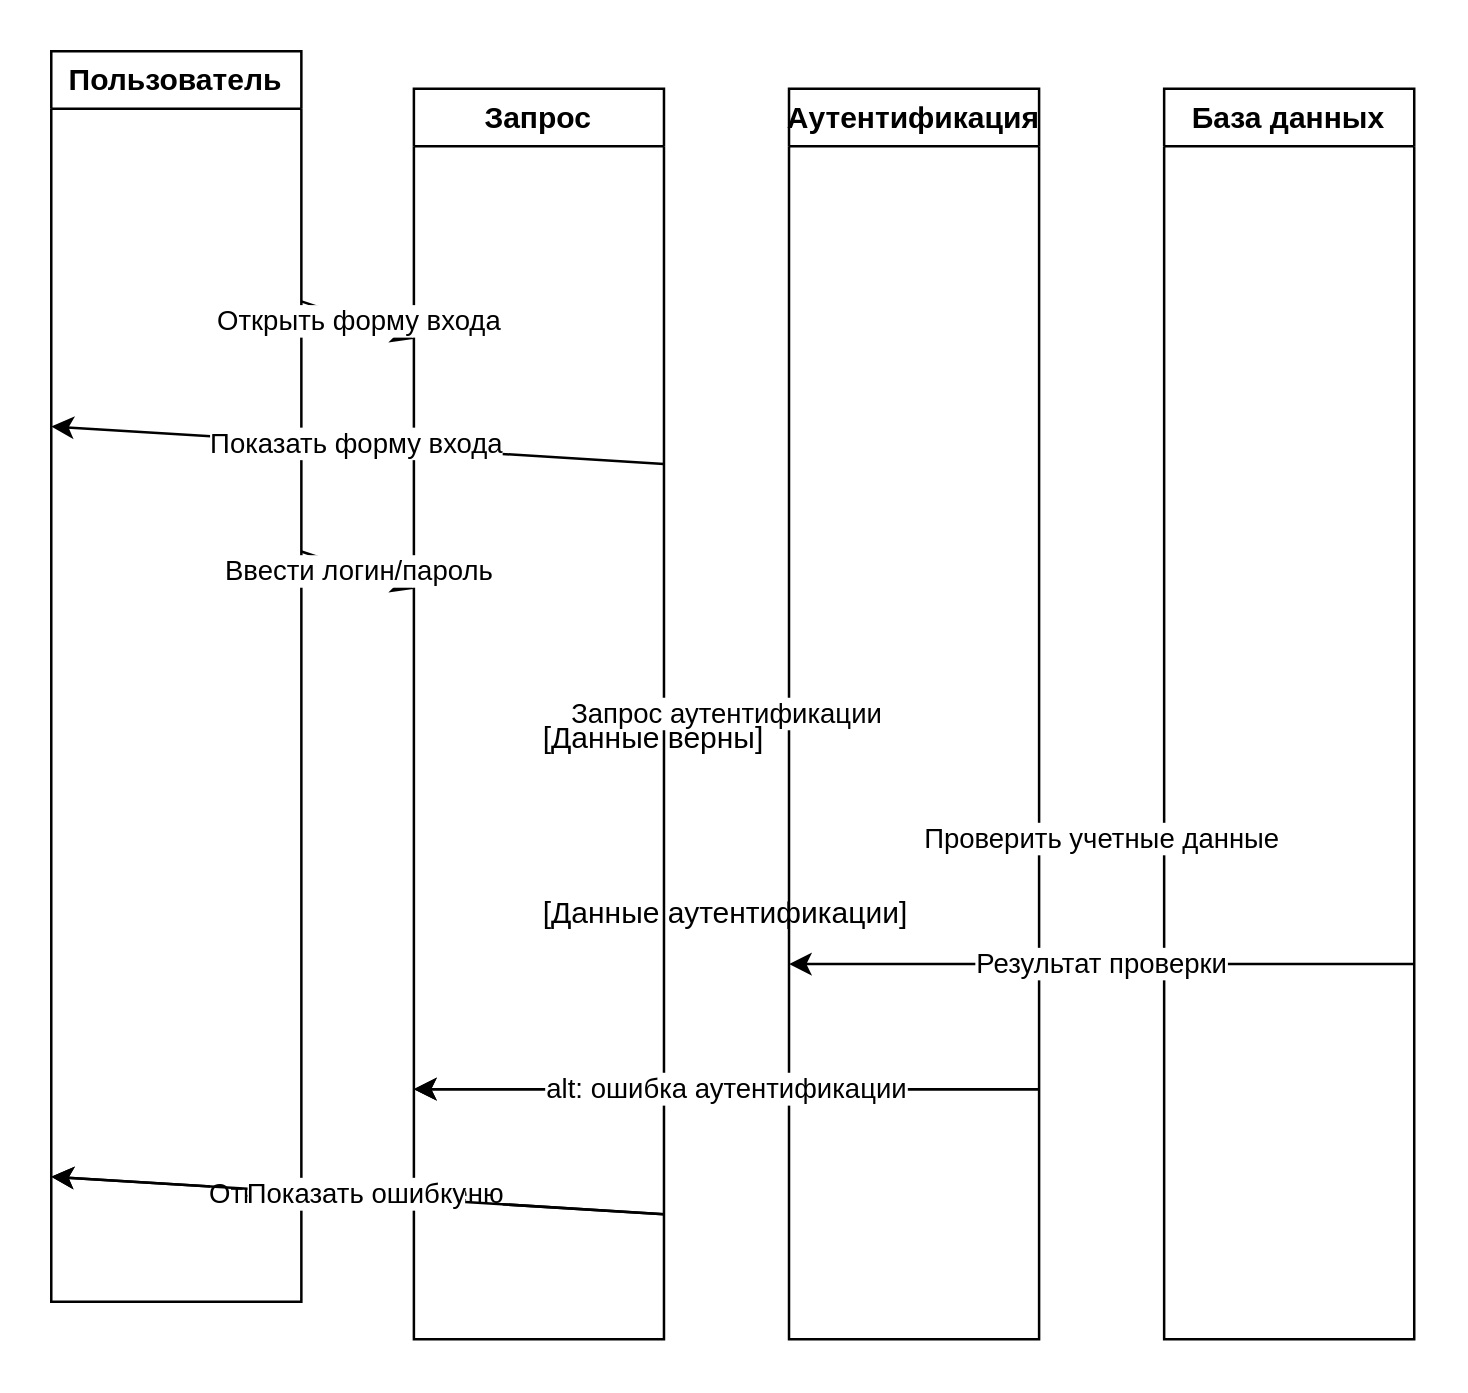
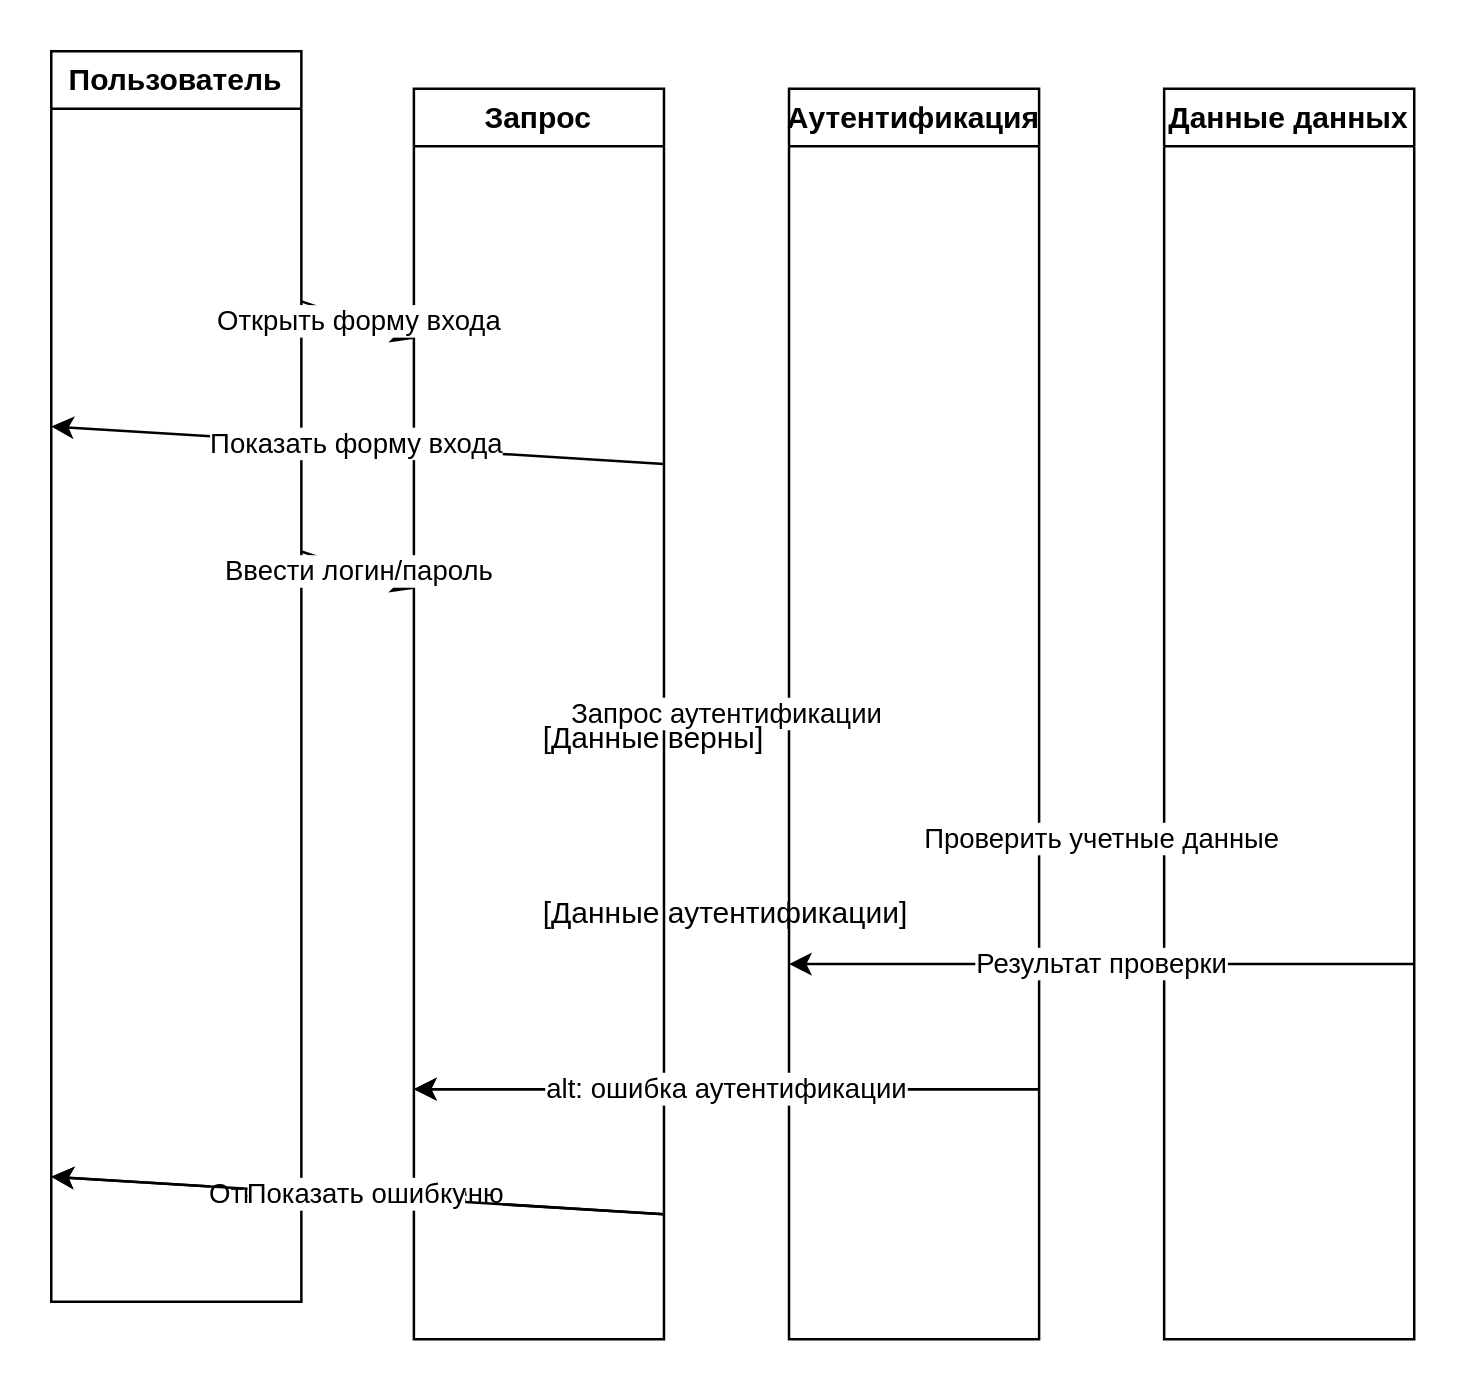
node "База данных": label "База данных" -> "Данные данных"
